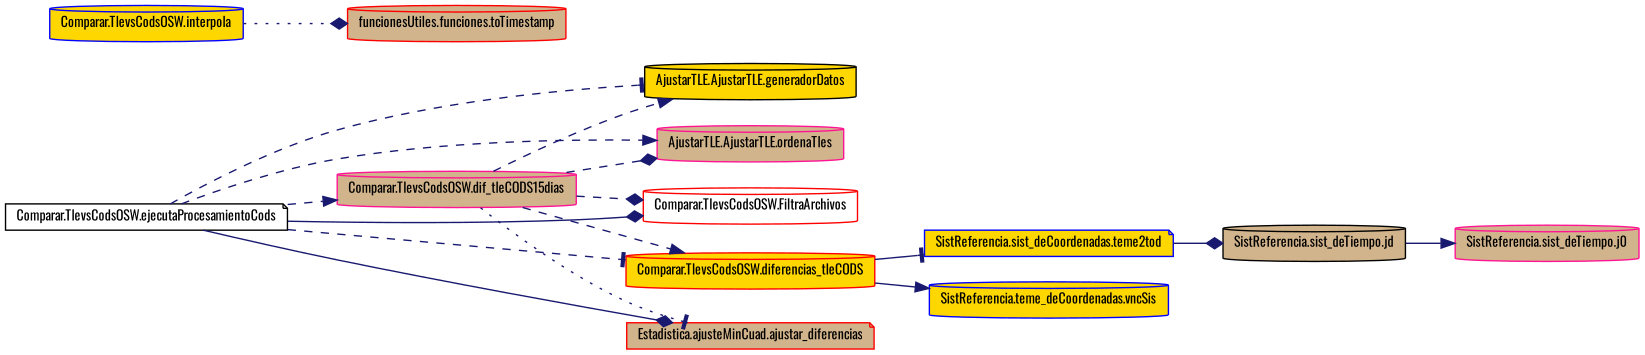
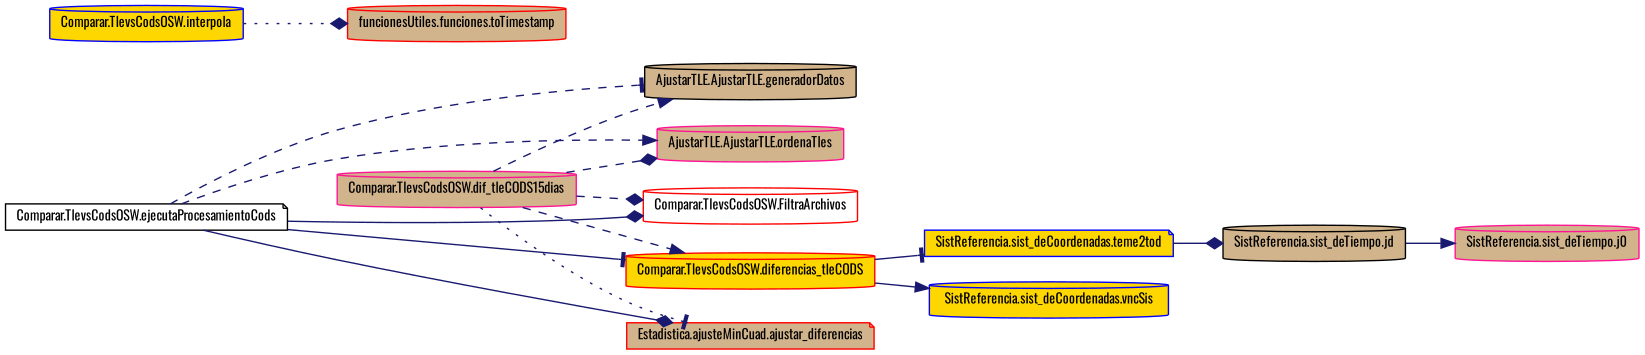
node "AjustarTLE.AjustarTLE.generadorDatos": fillcolor gold -> tan
edge "Comparar.TlevsCodsOSW.ejecutaProcesamientoCods" -> "Comparar.TlevsCodsOSW.dif_tleCODS15dias": removed
edge "Comparar.TlevsCodsOSW.ejecutaProcesamientoCods" -> "Comparar.TlevsCodsOSW.diferencias_tleCODS": style dashed -> solid
node "SistReferencia.teme_deCoordenadas.vncSis": label "SistReferencia.teme_deCoordenadas.vncSis" -> "SistReferencia.sist_deCoordenadas.vncSis"
